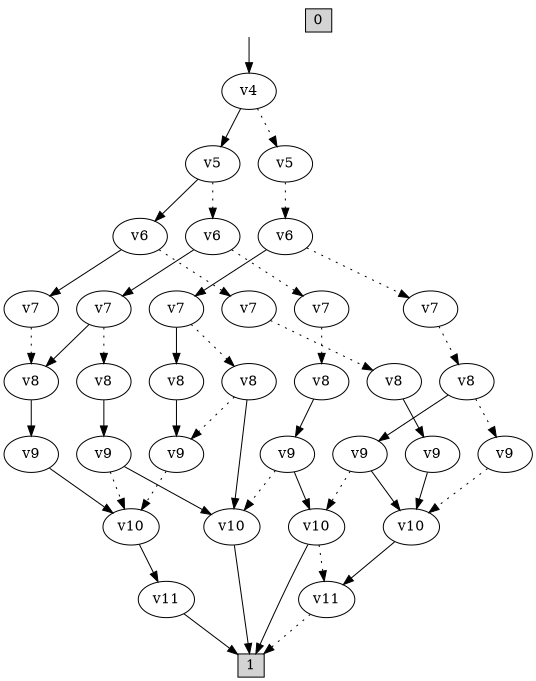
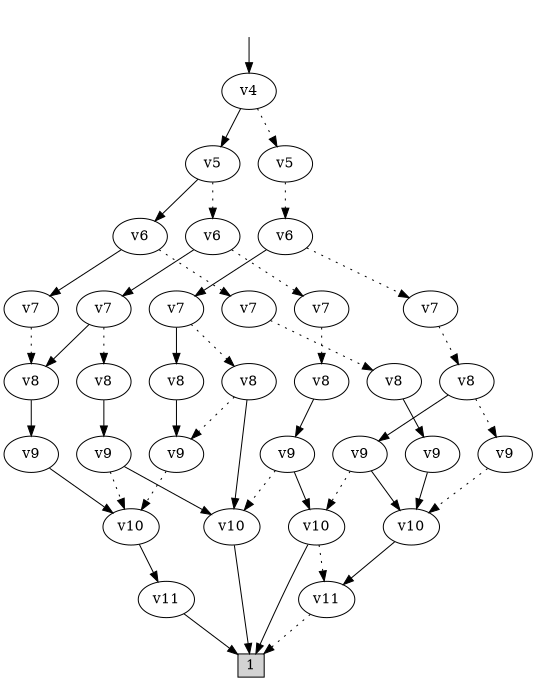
node "0": removed
